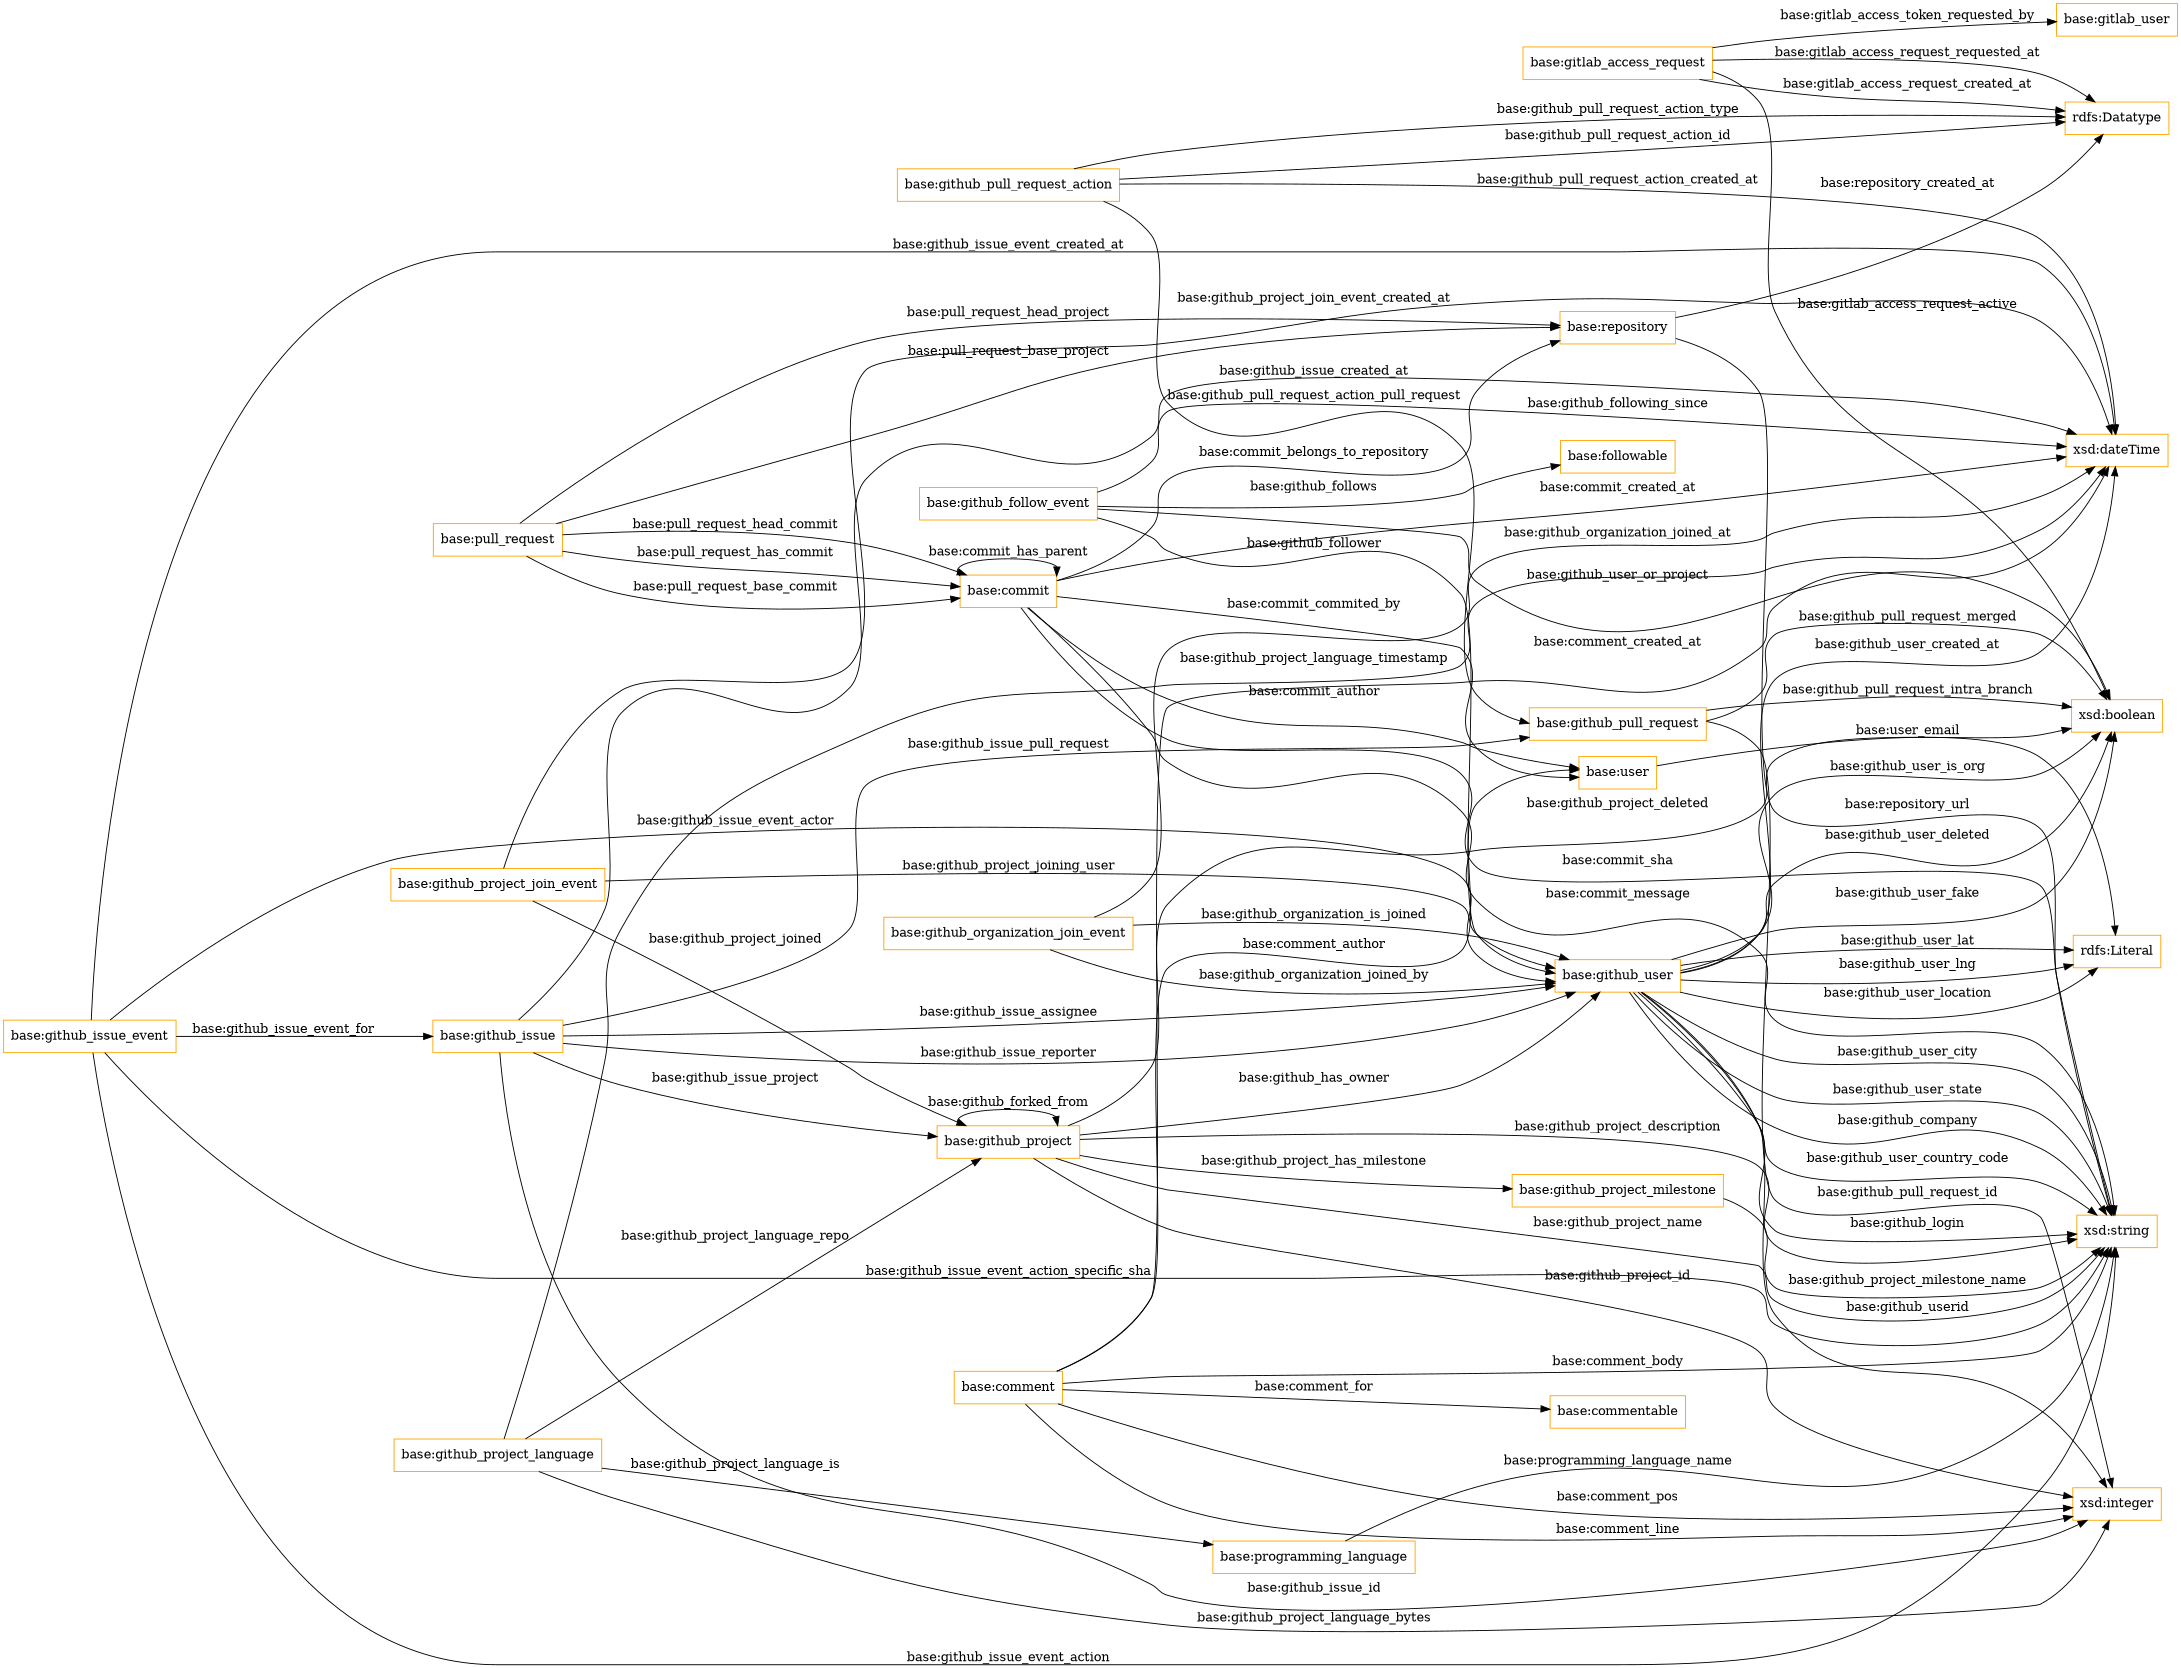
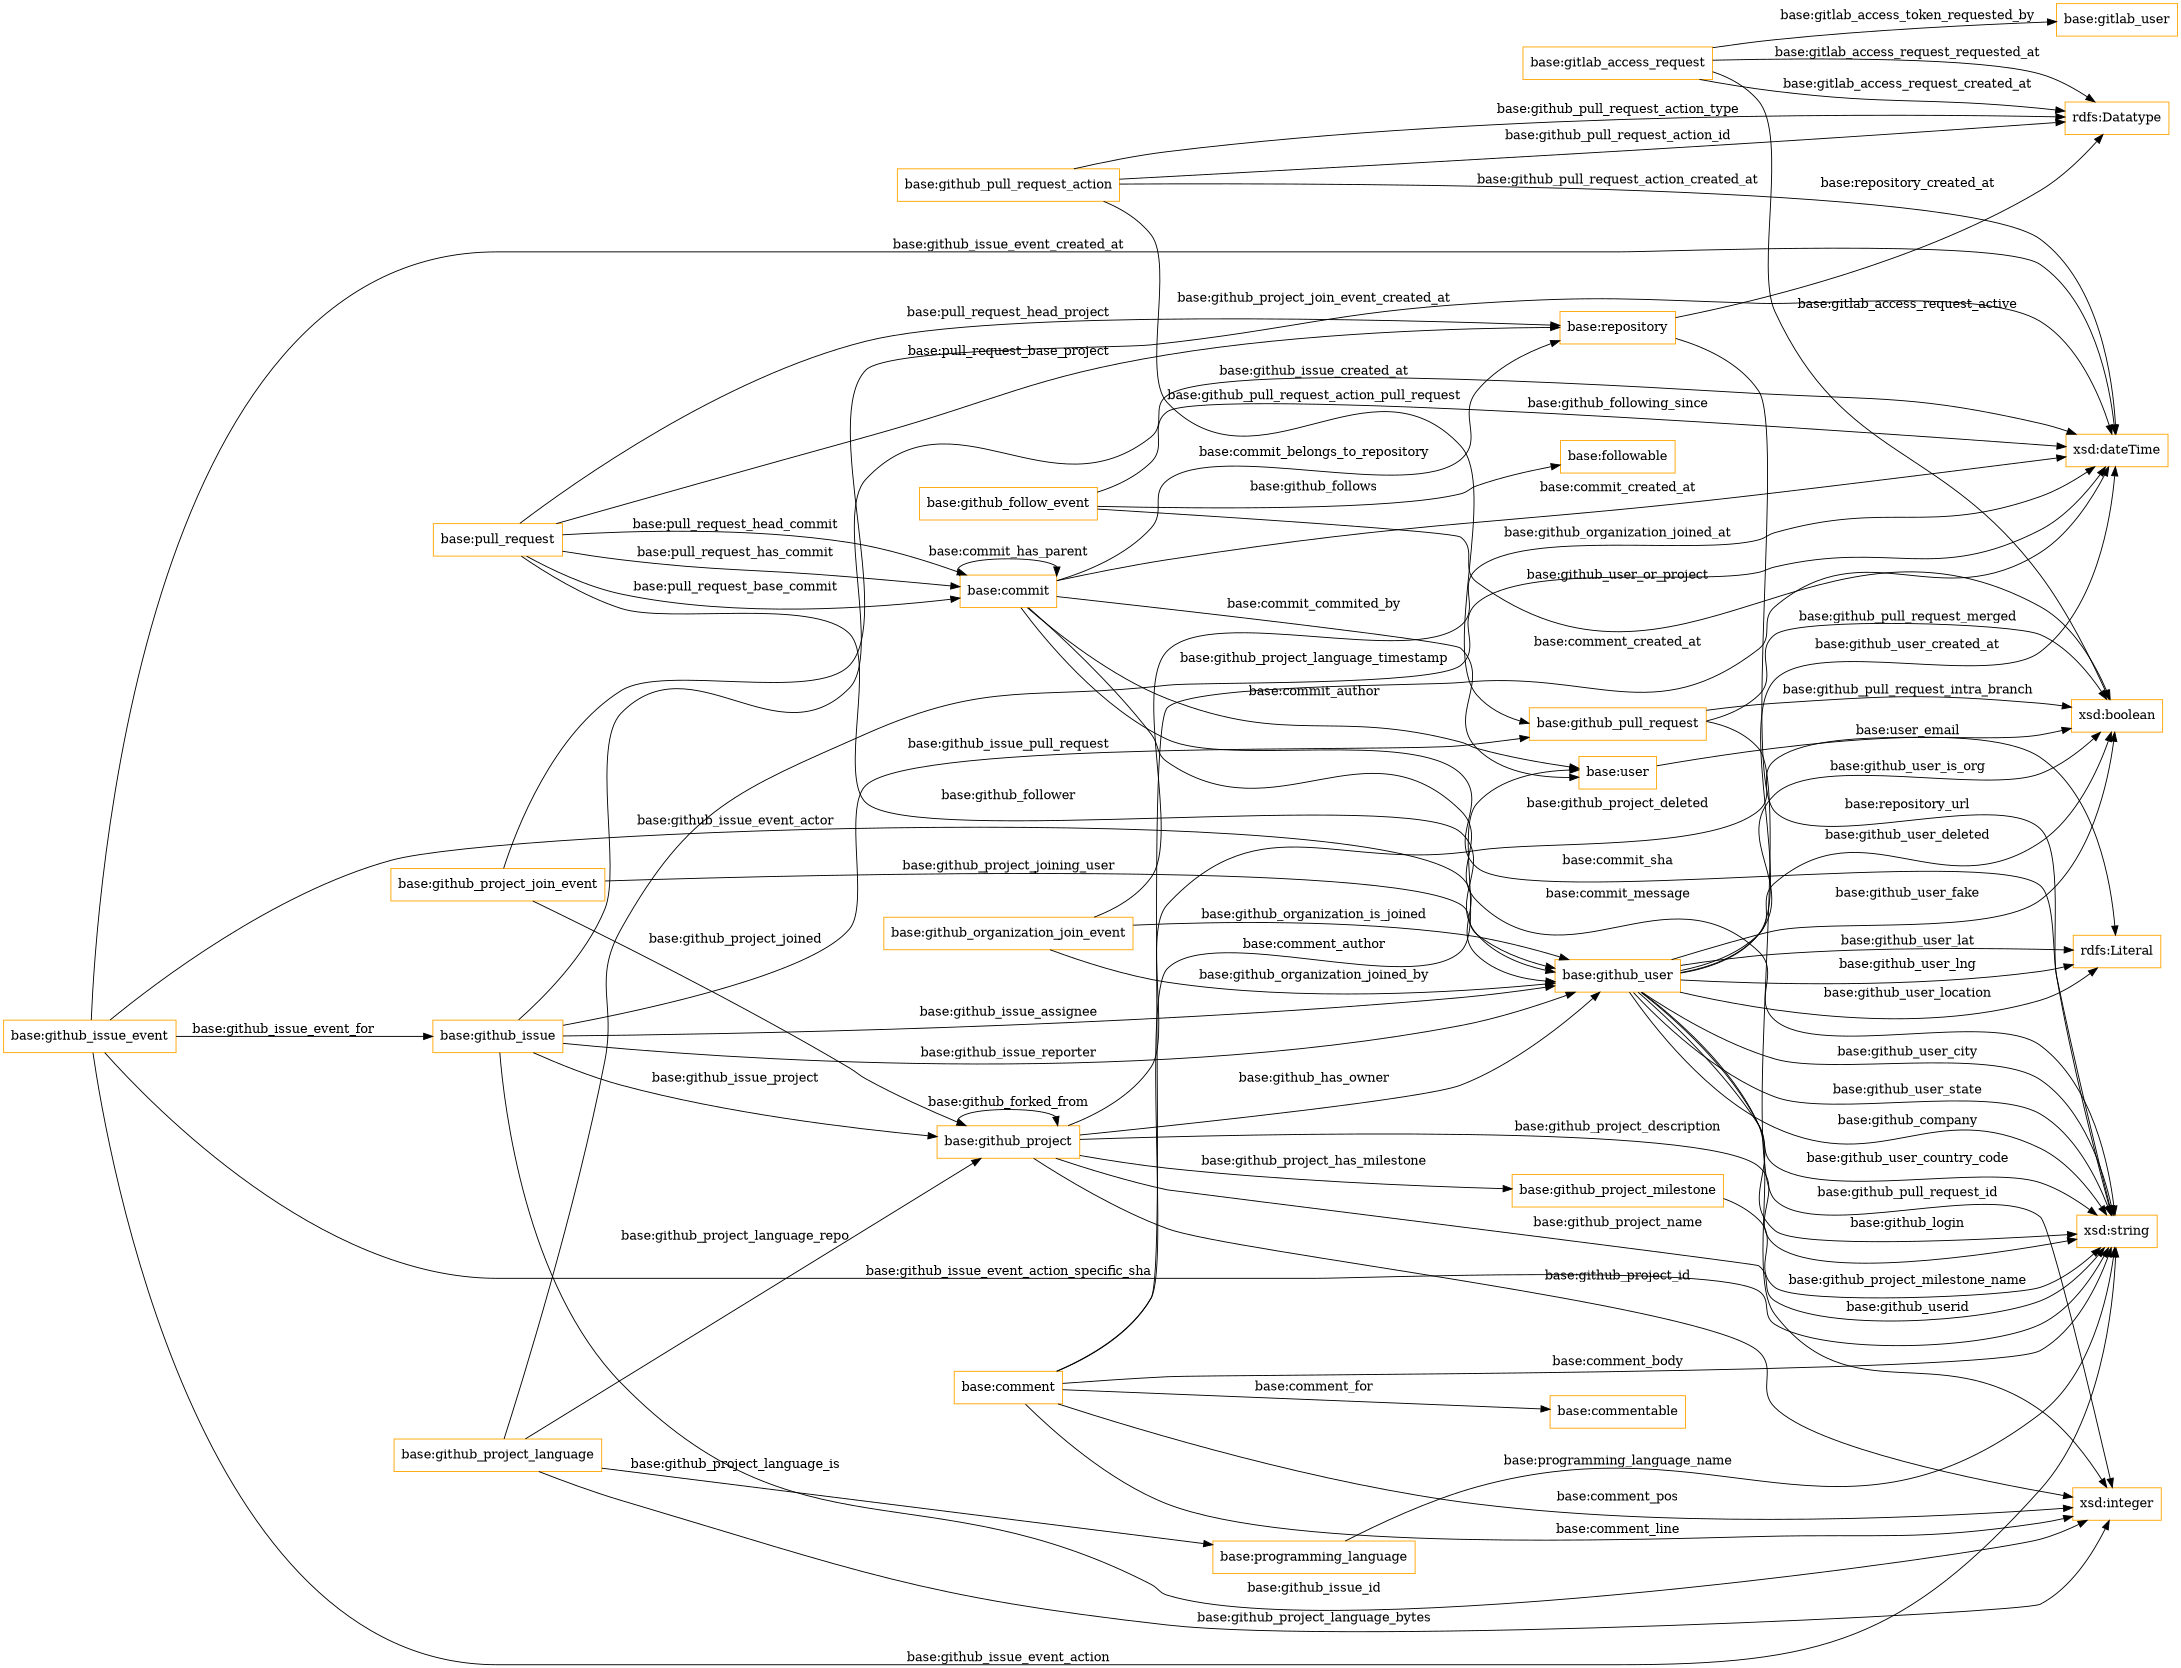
edge "base:github_follow_event" -> "base:github_user": now "base:pull_request" -> "base:github_user"
